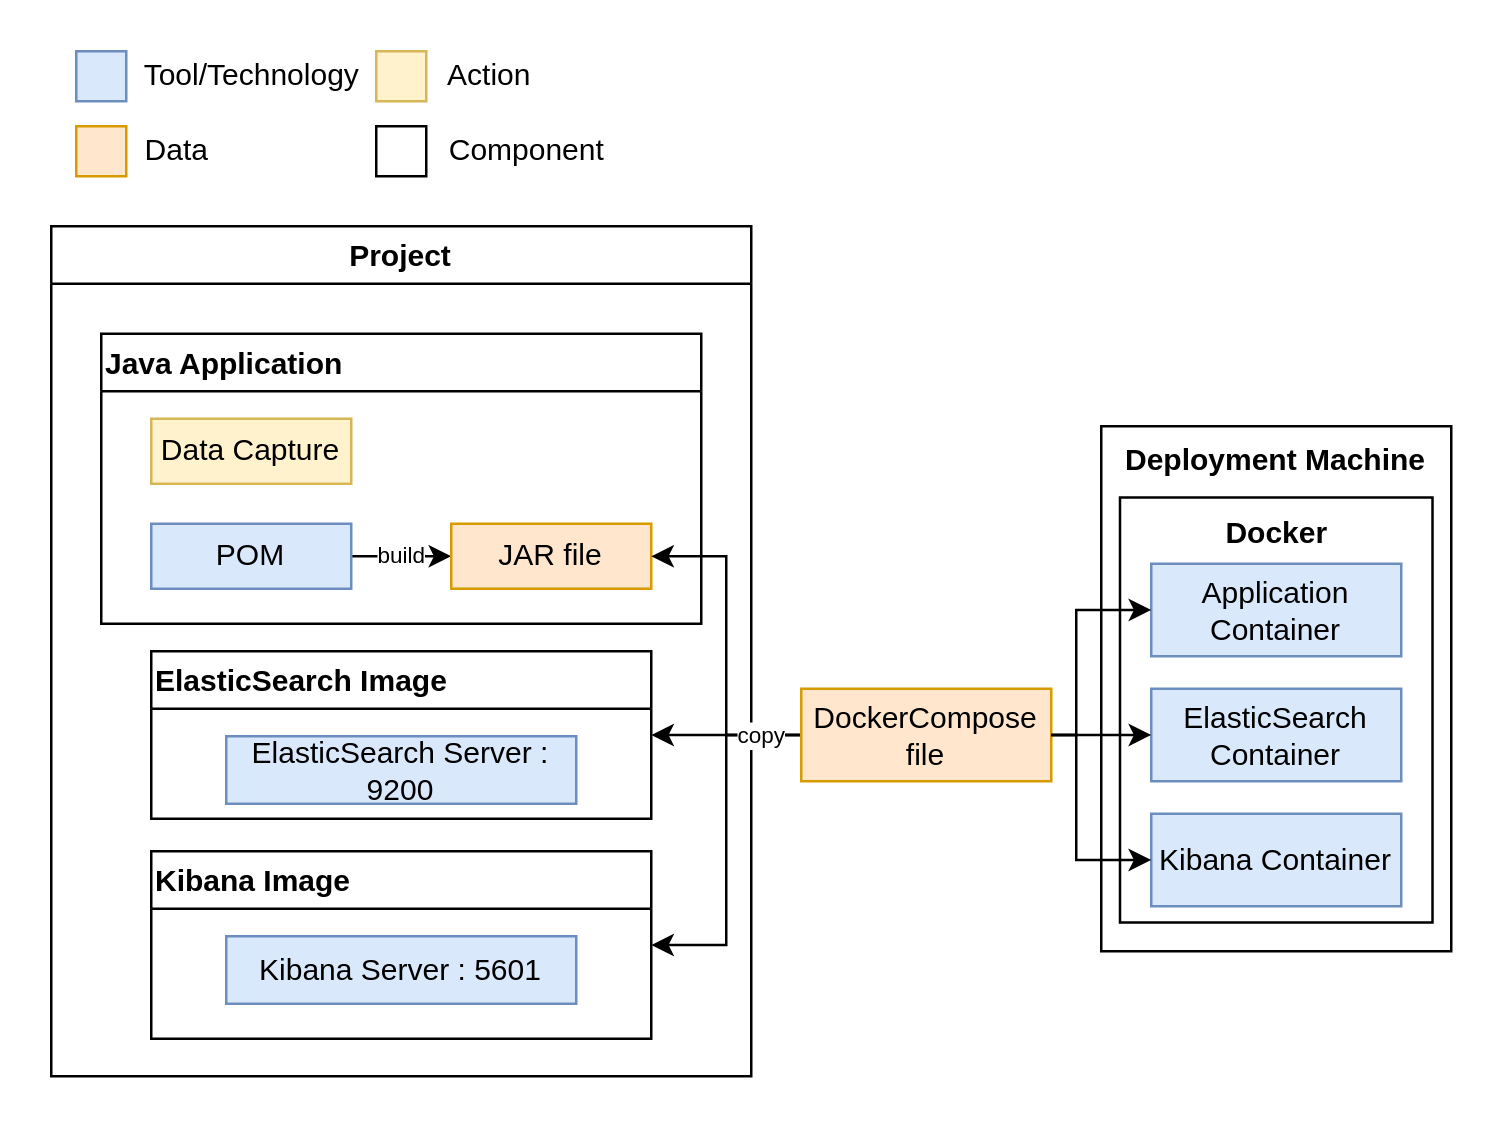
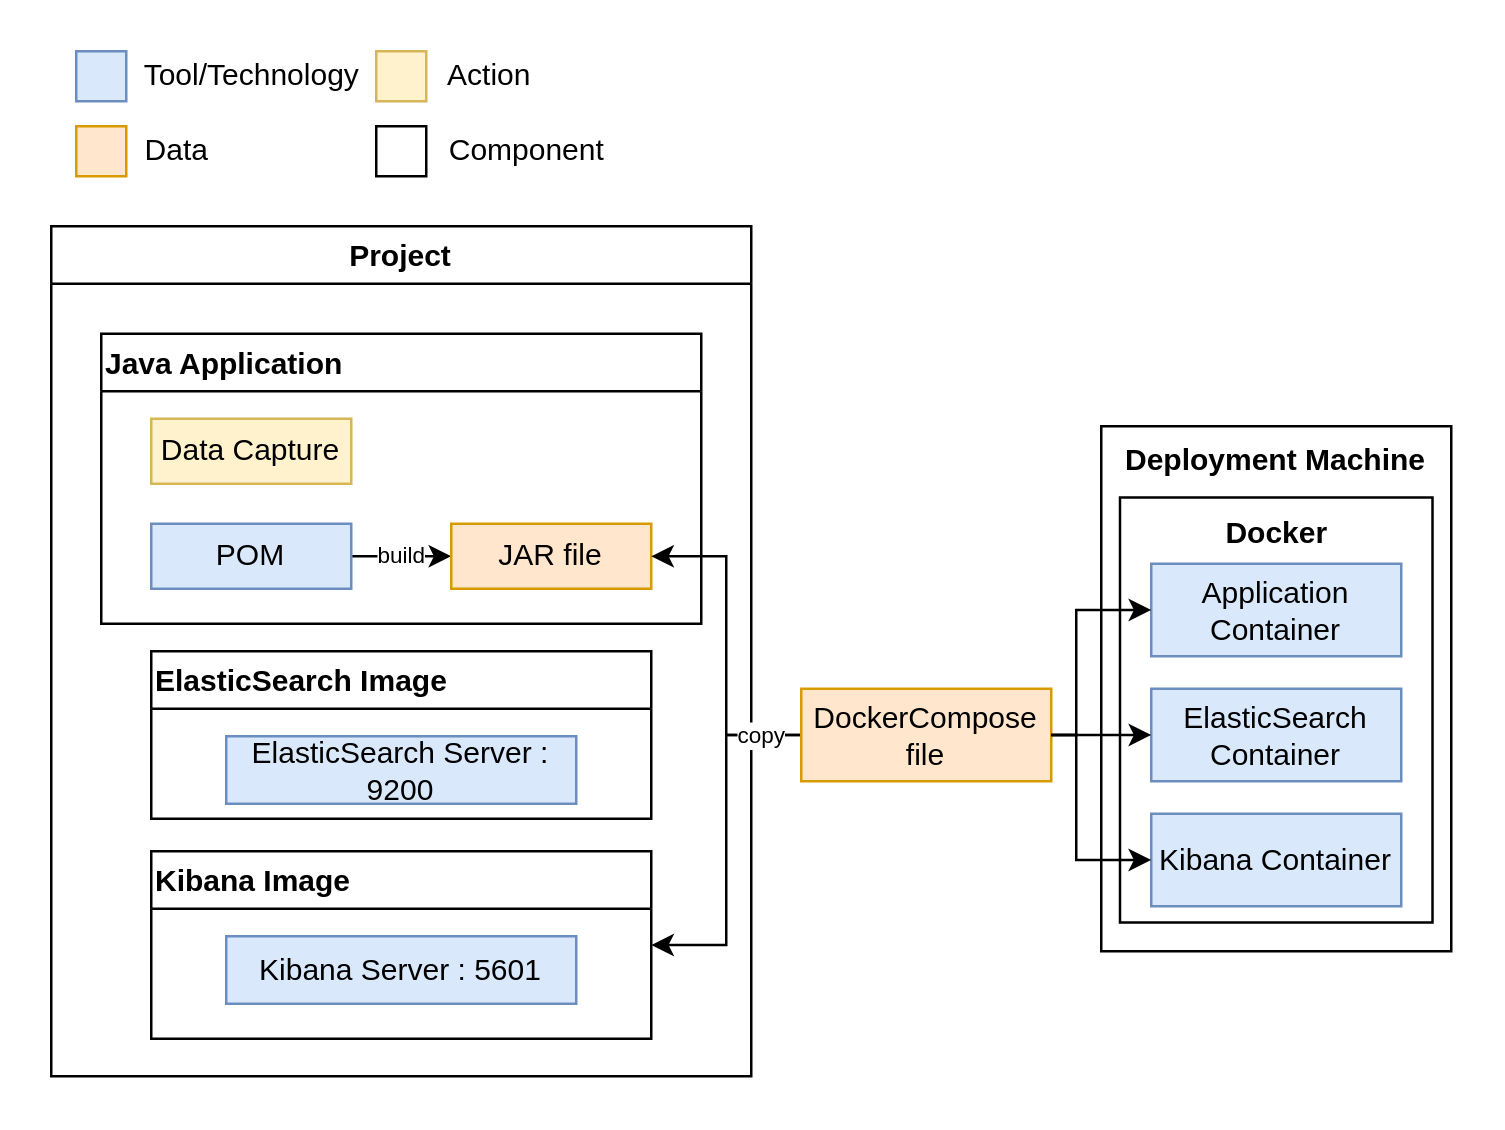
edge "DockerCompose file" -> "ElasticSearch Image": removed
